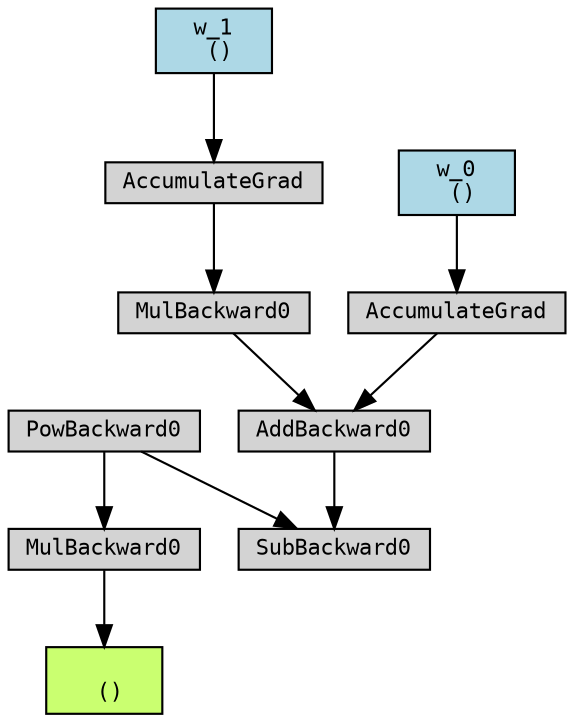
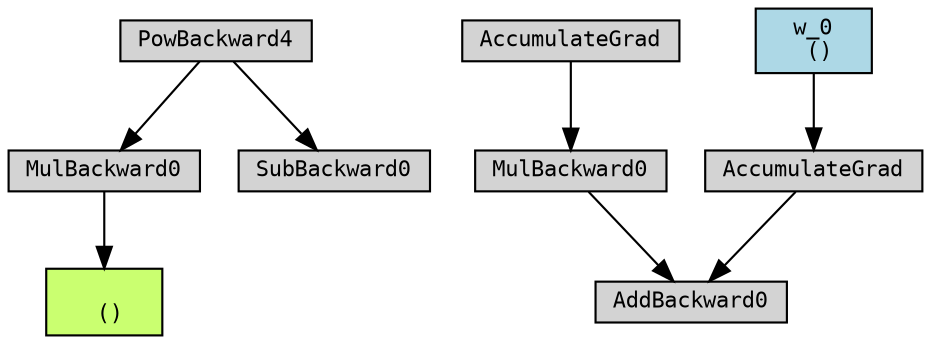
node "w_1 ()": removed
node "PowBackward0": label "PowBackward0" -> "PowBackward4"
edge "AddBackward0" -> "SubBackward0": removed
